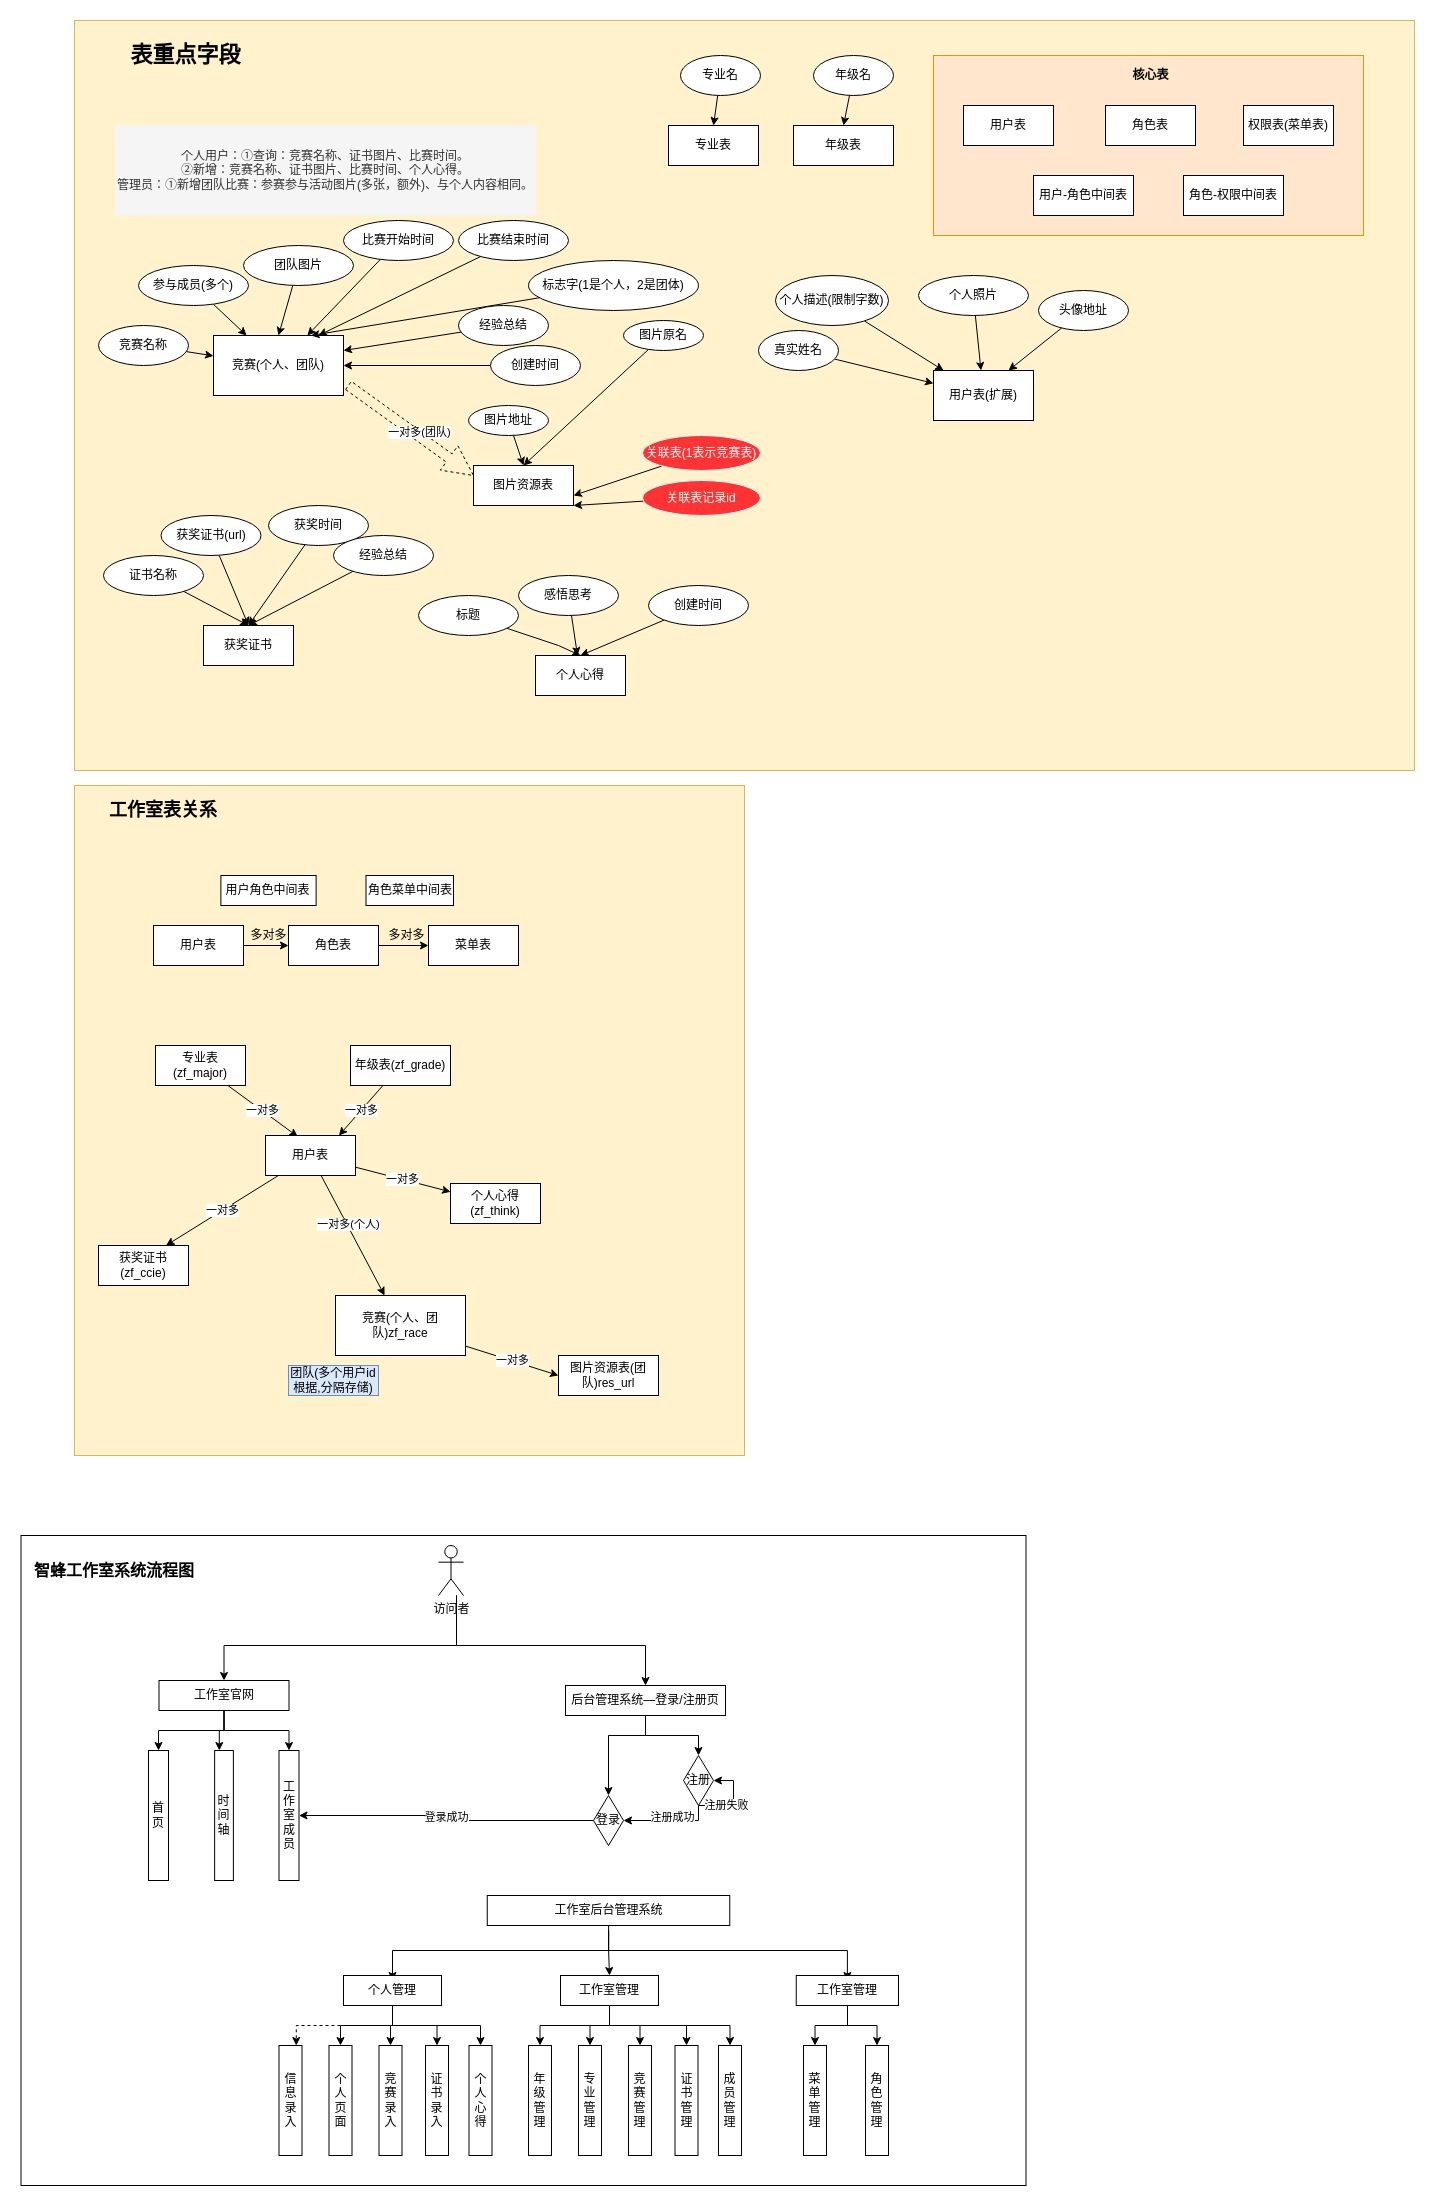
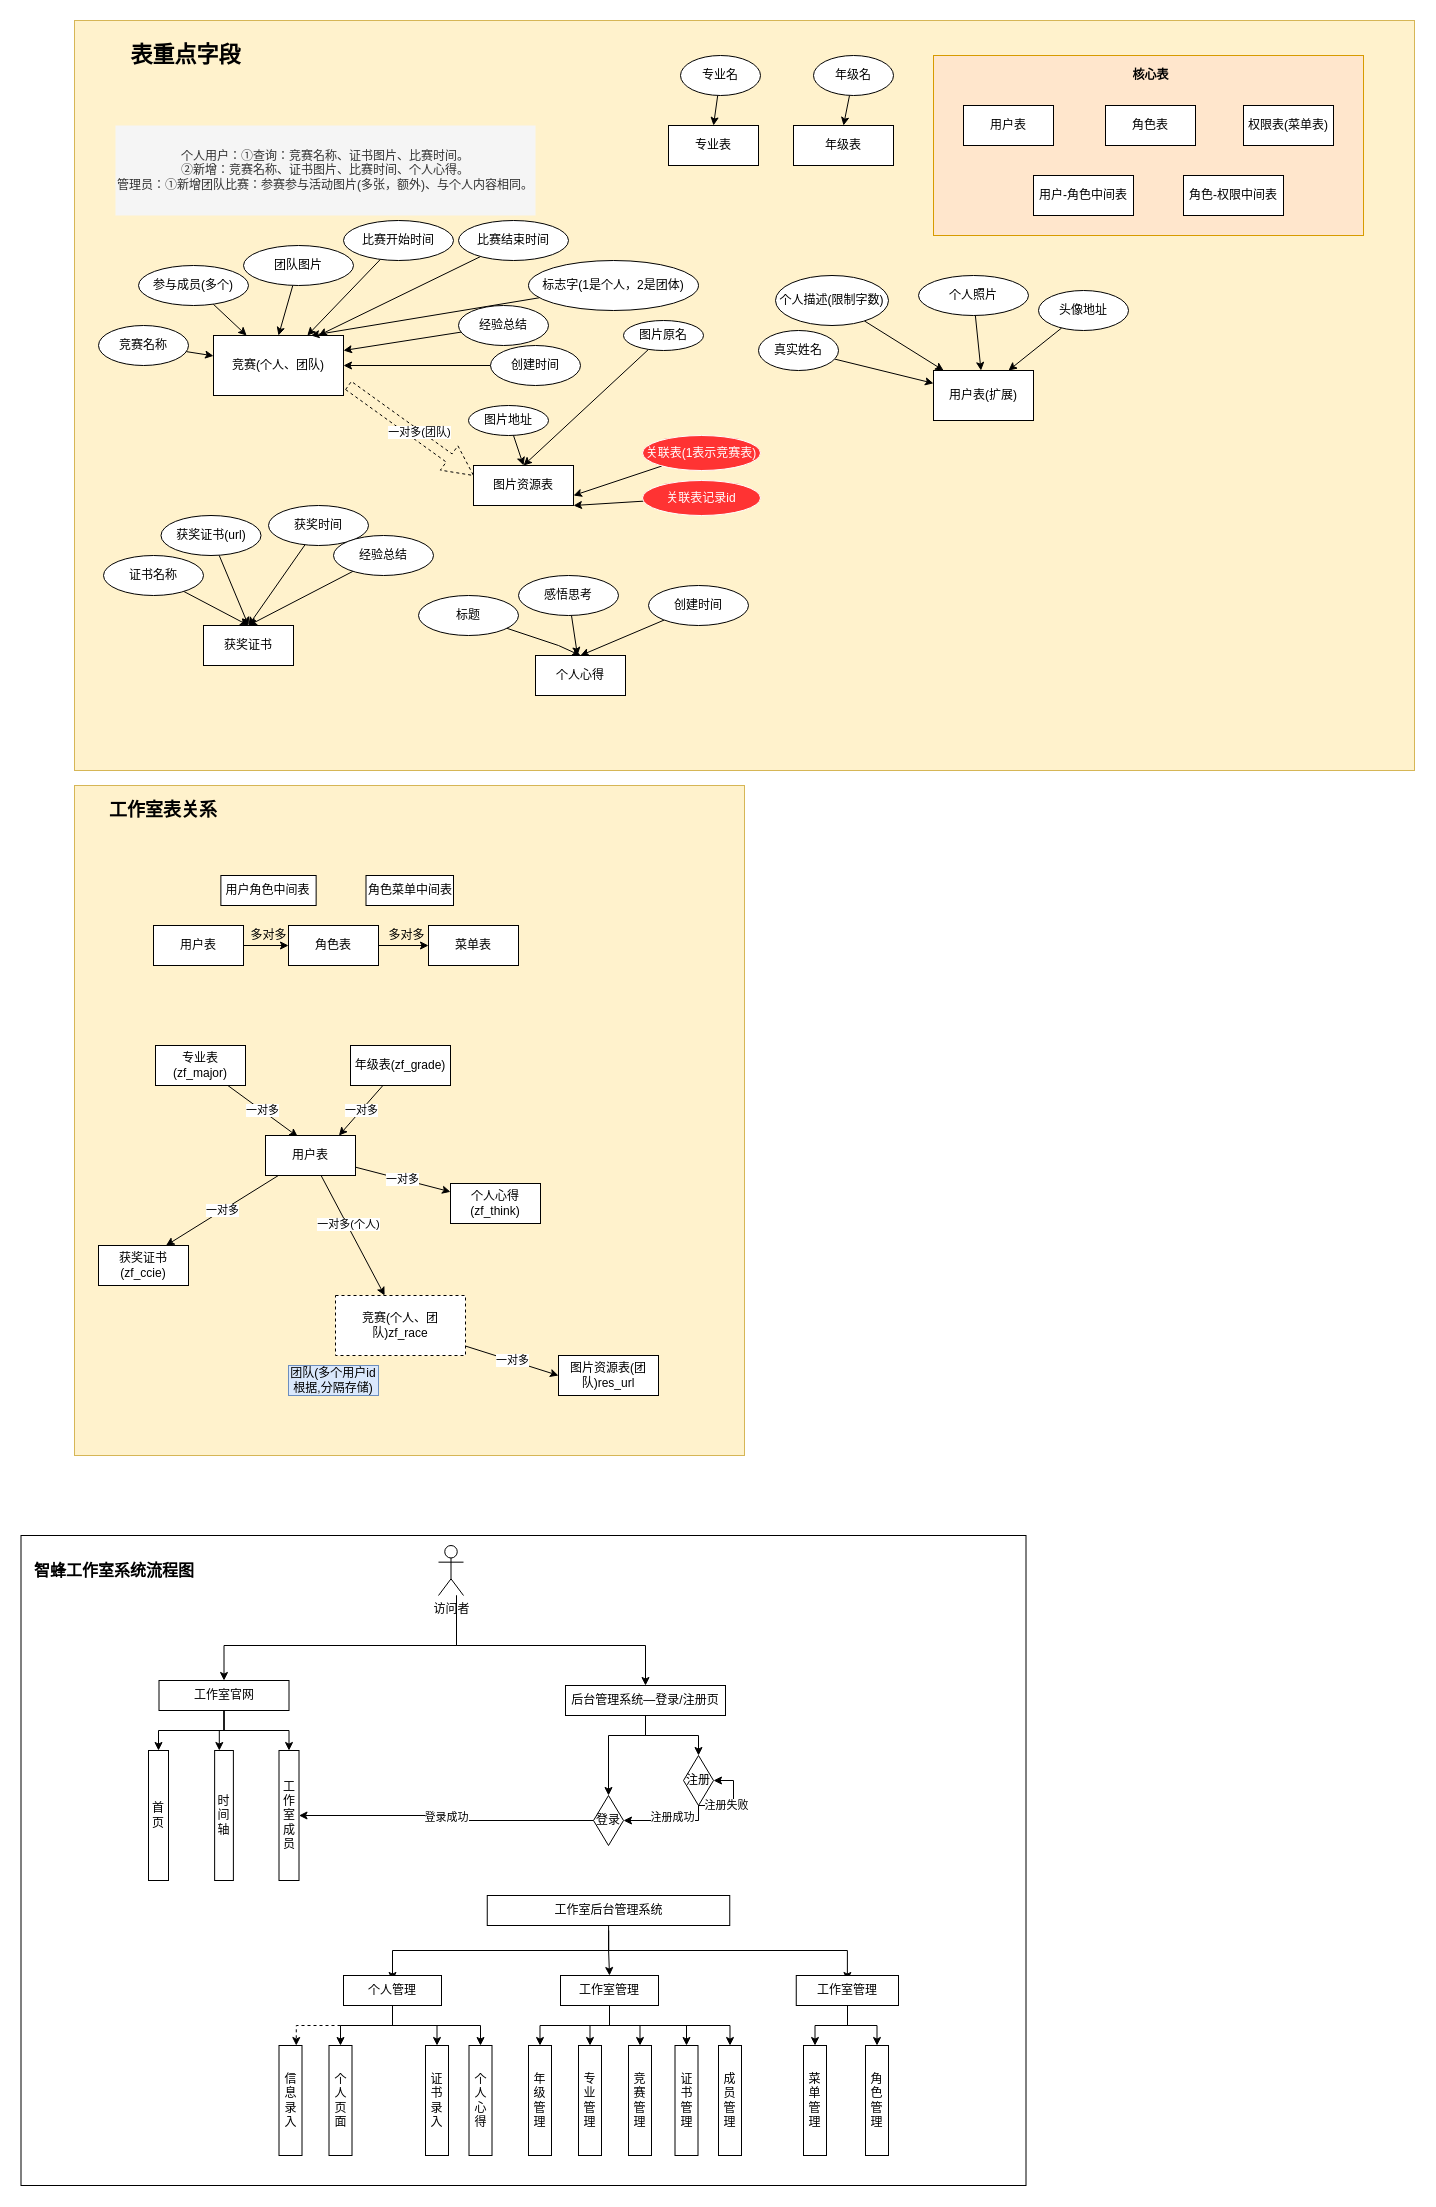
node "竞赛(个人、团队)zf_race": style solid -> dashed
edge "个人管理" -> "竞赛录入": removed
node "竞赛录入": removed
